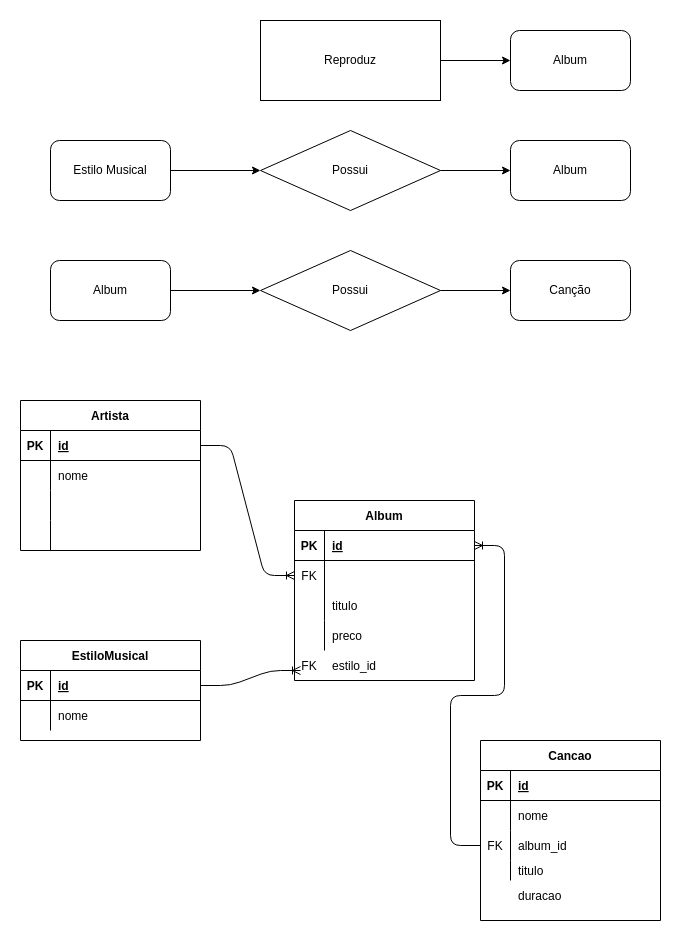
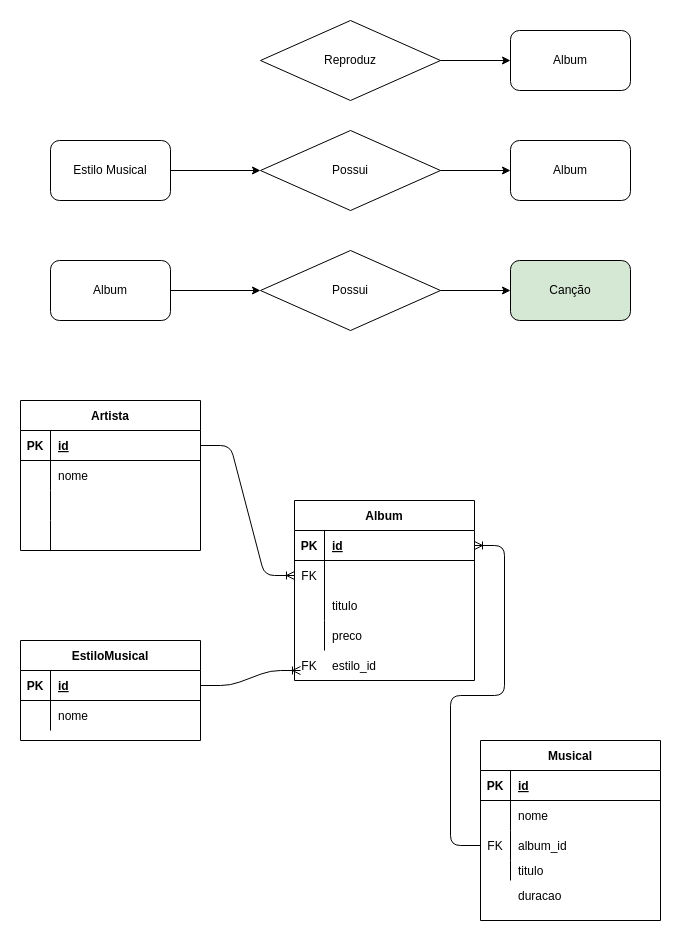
node "Reproduz": shape rectangle -> diamond
node "Canção": fillcolor #ffffff -> #d5e8d4
node "Cancao": label "Cancao" -> "Musical"
